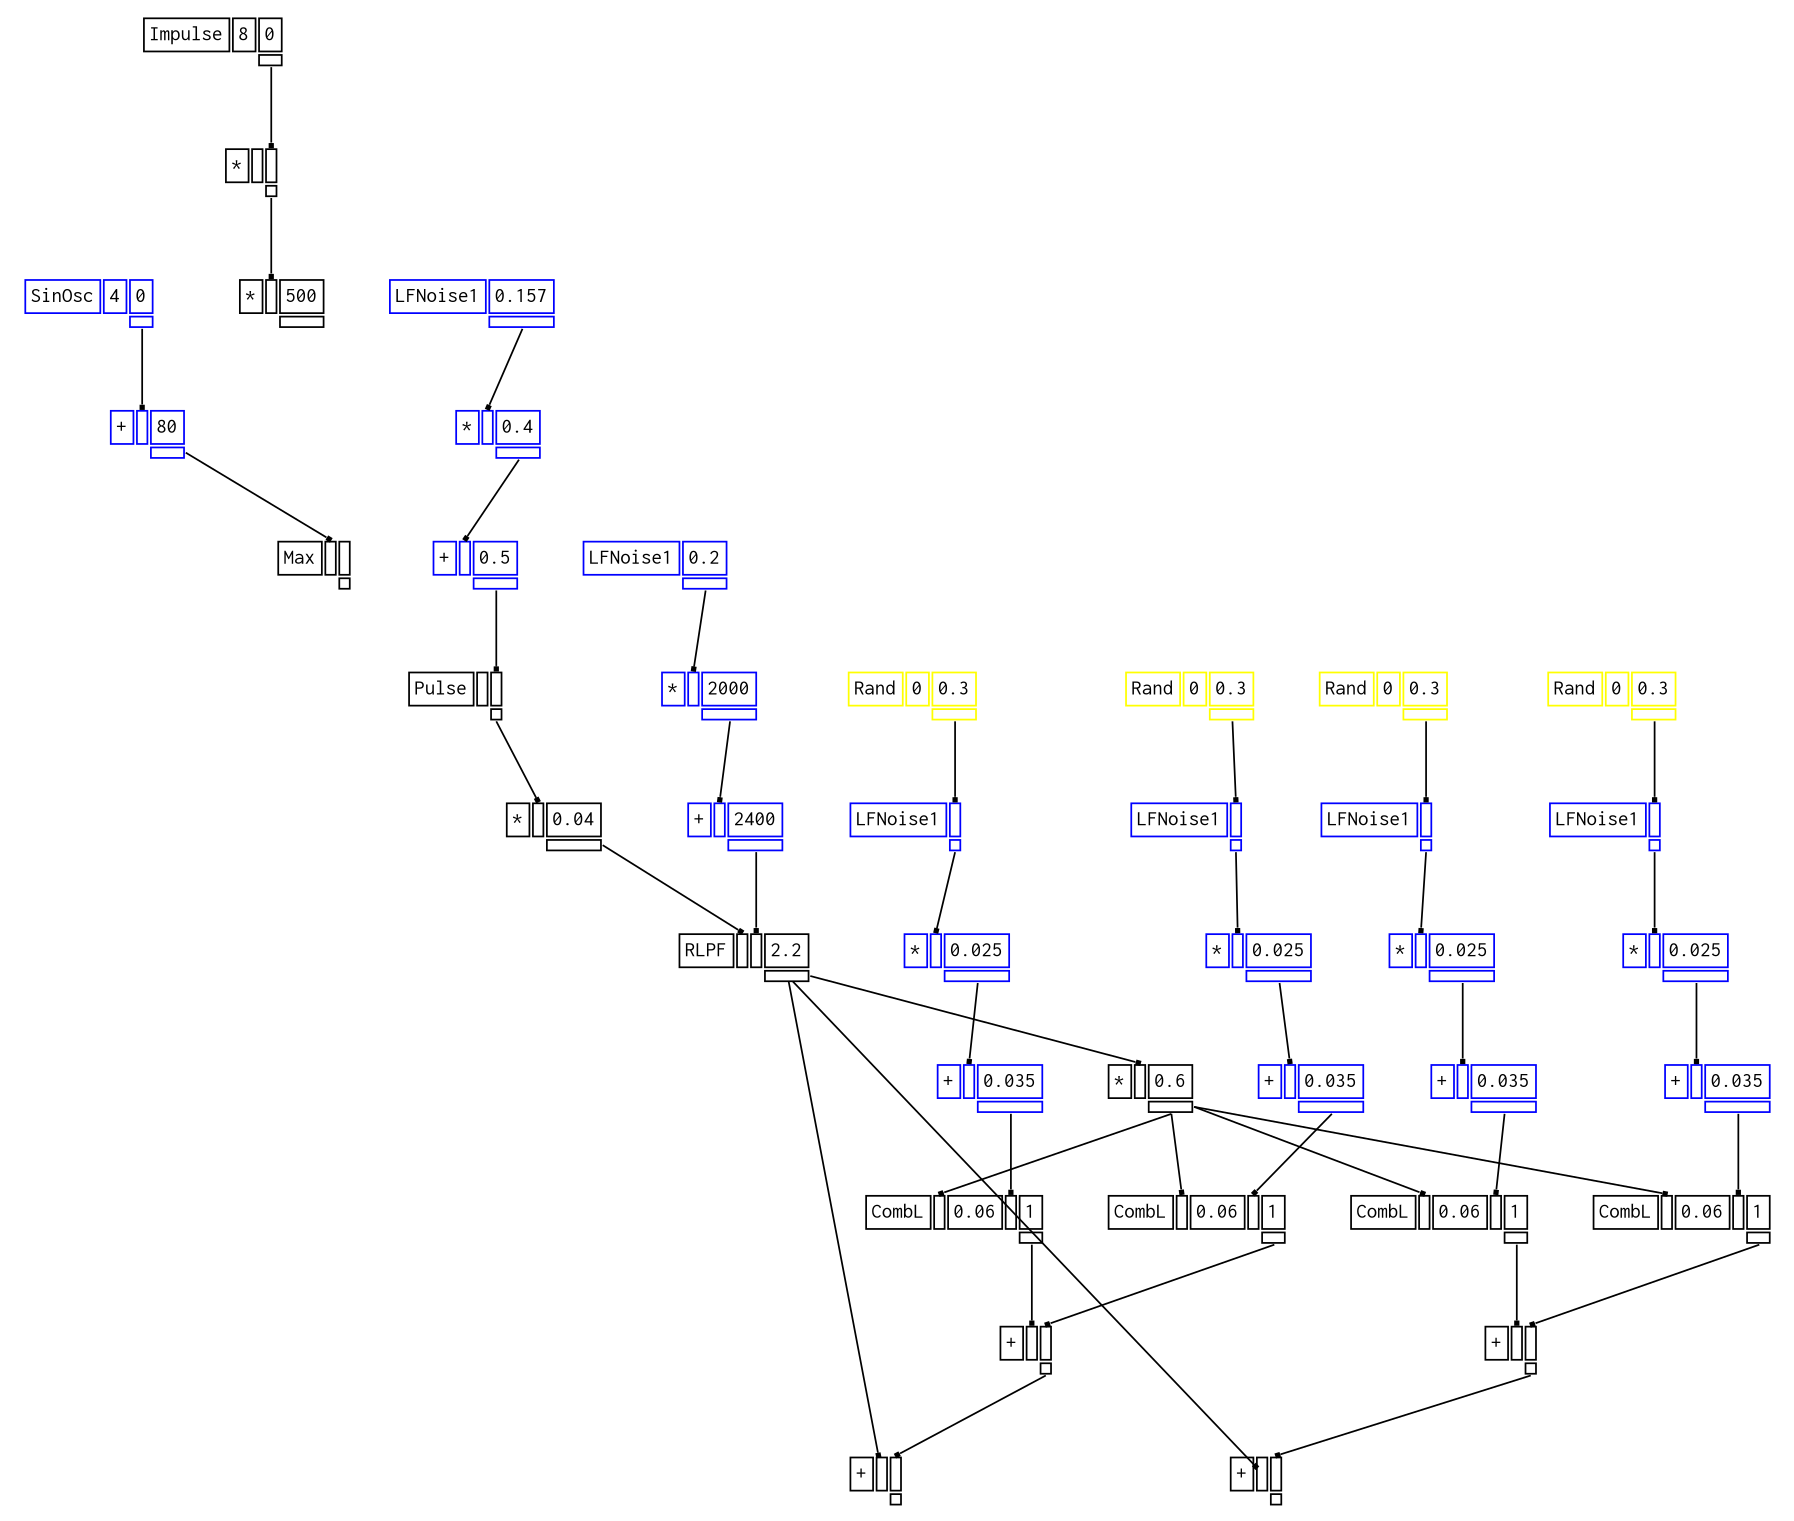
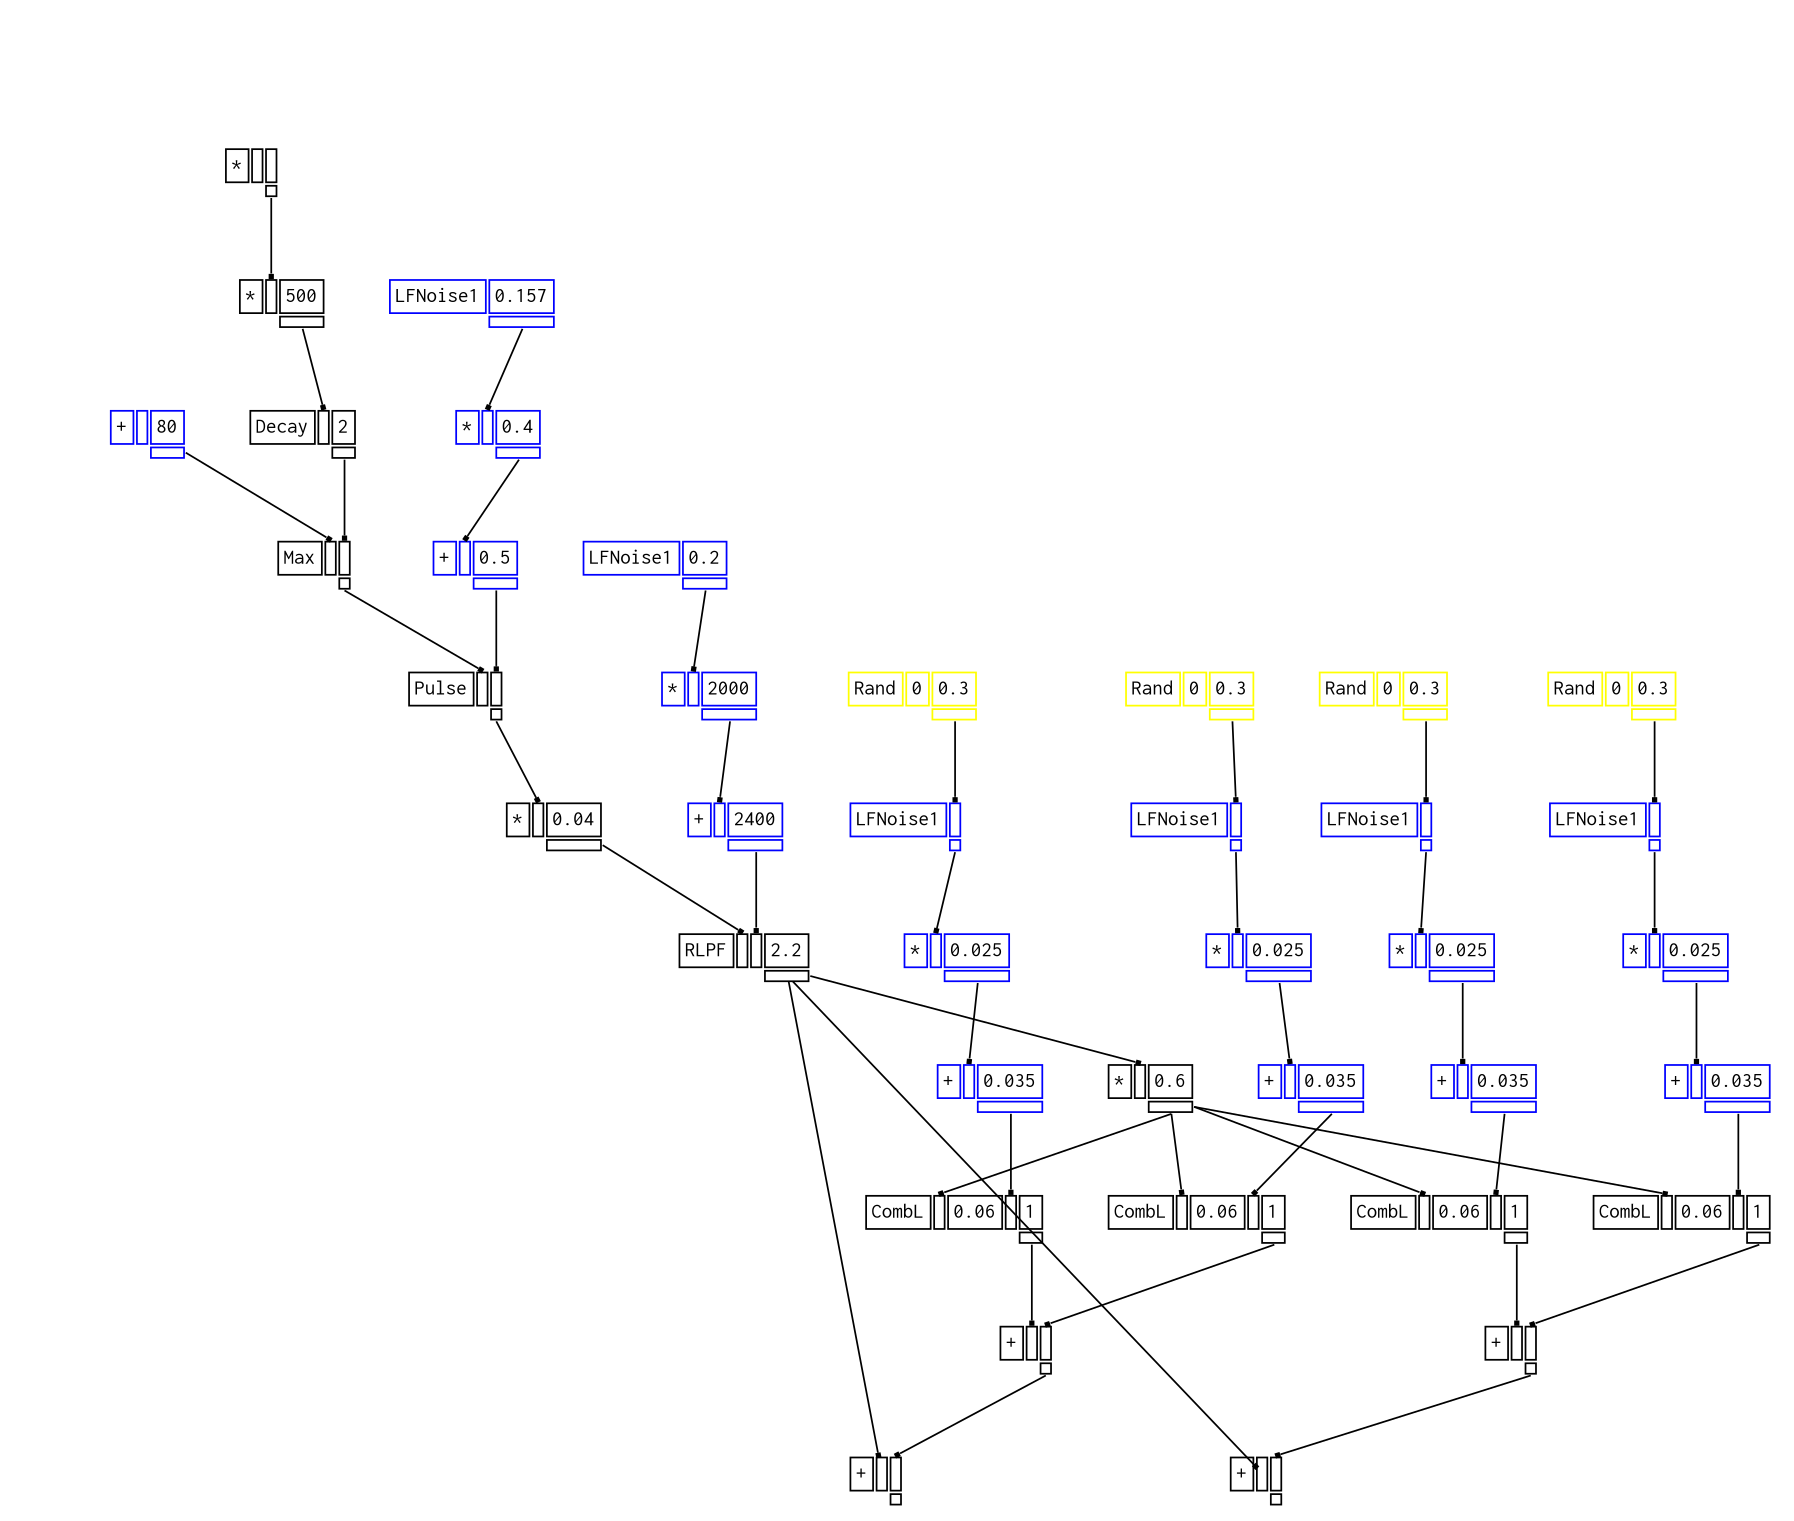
node "Impulse": removed
node "SinOsc": removed
node "Decay": added
edge "Max" -> "Pulse": added
